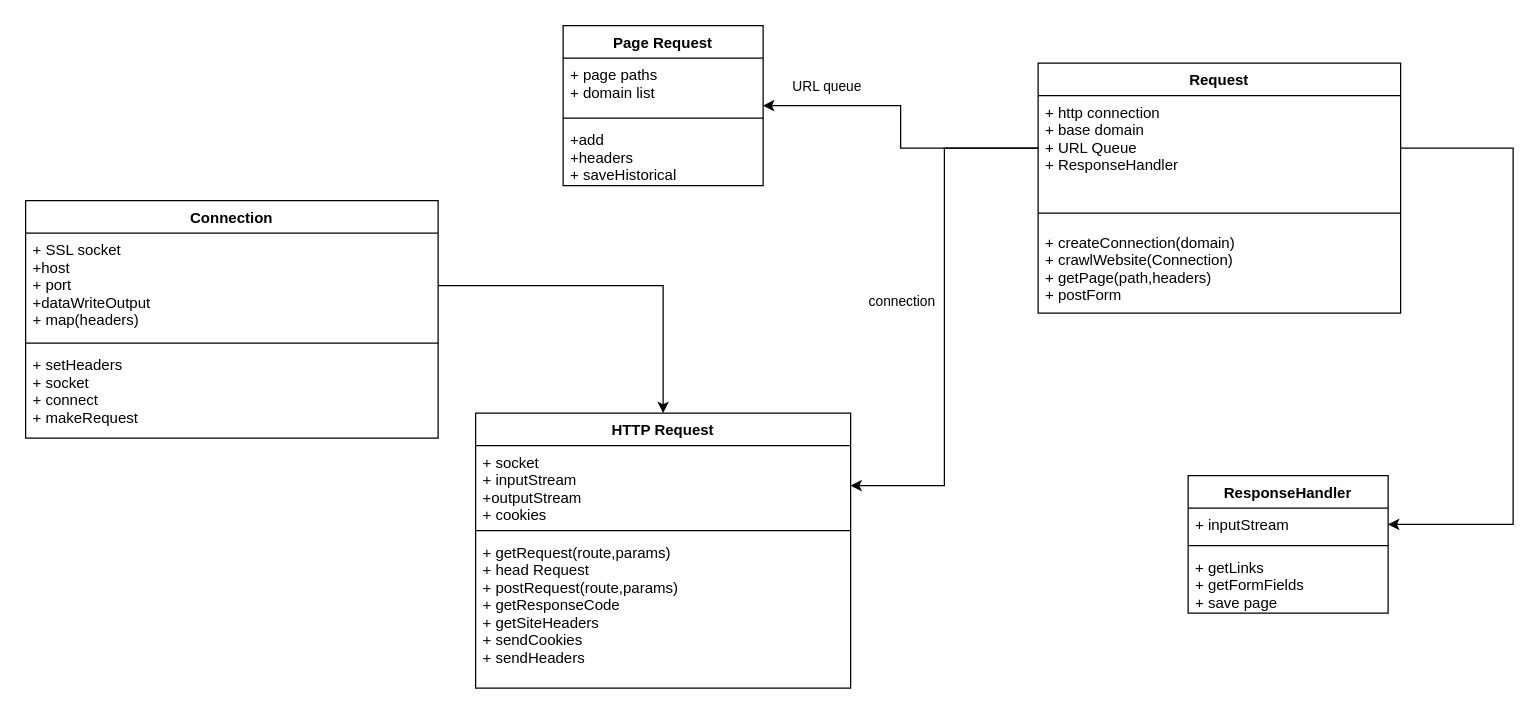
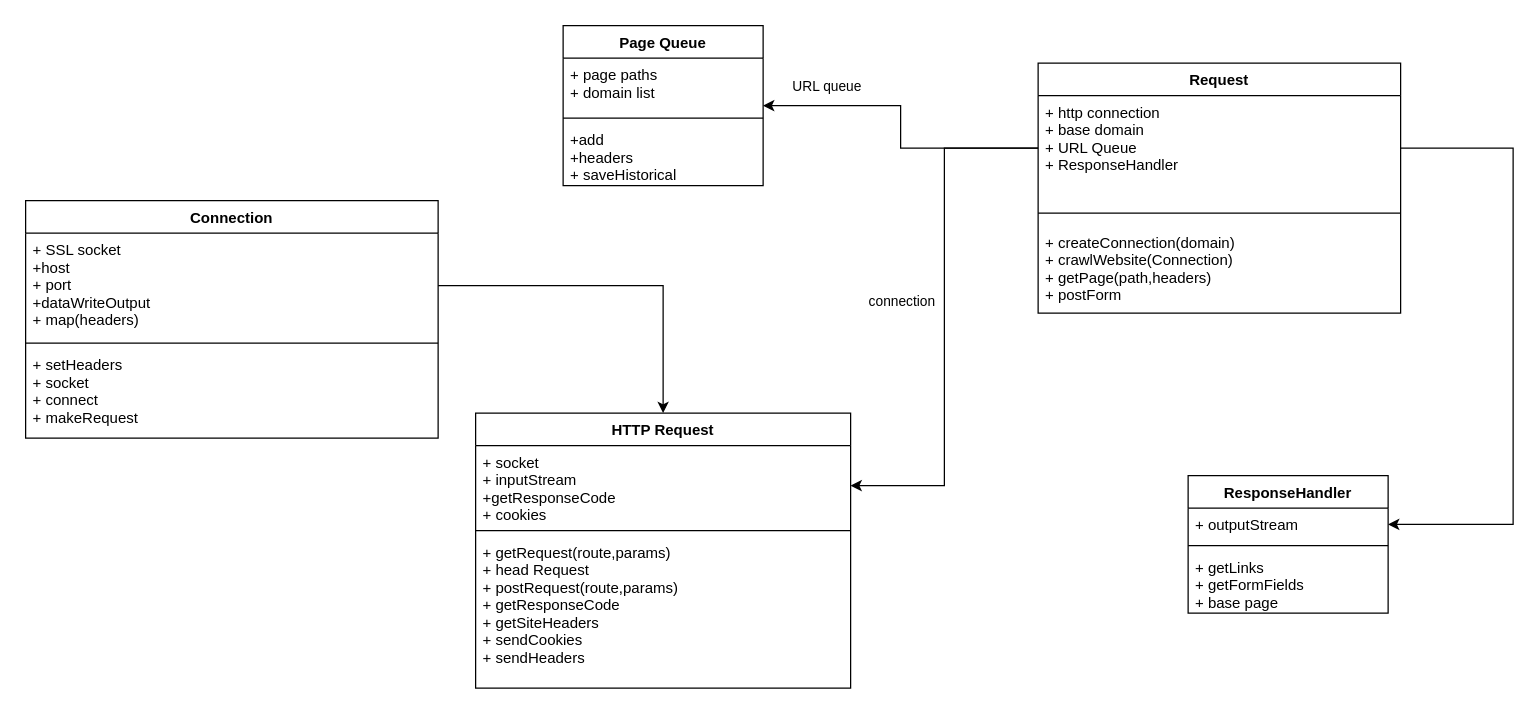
node "Page Request": label "Page Request" -> "Page Queue"
node "+ socket + inputStream +outputStream + cookies": label "+ socket + inputStream +outputStream + cookies" -> "+ socket + inputStream +getResponseCode + cookies"
node "+ inputStream": label "+ inputStream" -> "+ outputStream"
node "+ getLinks + getFormFields + save page": label "+ getLinks + getFormFields + save page" -> "+ getLinks + getFormFields + base page"
